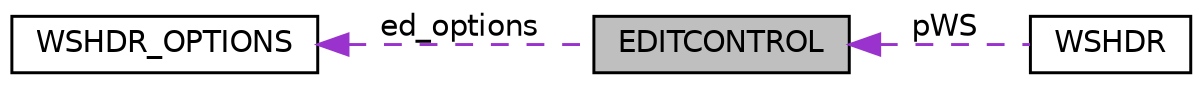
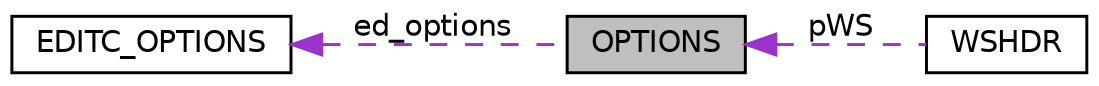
node "WSHDR_OPTIONS": label "WSHDR_OPTIONS" -> "EDITC_OPTIONS"
node "EDITCONTROL": label "EDITCONTROL" -> "OPTIONS"
